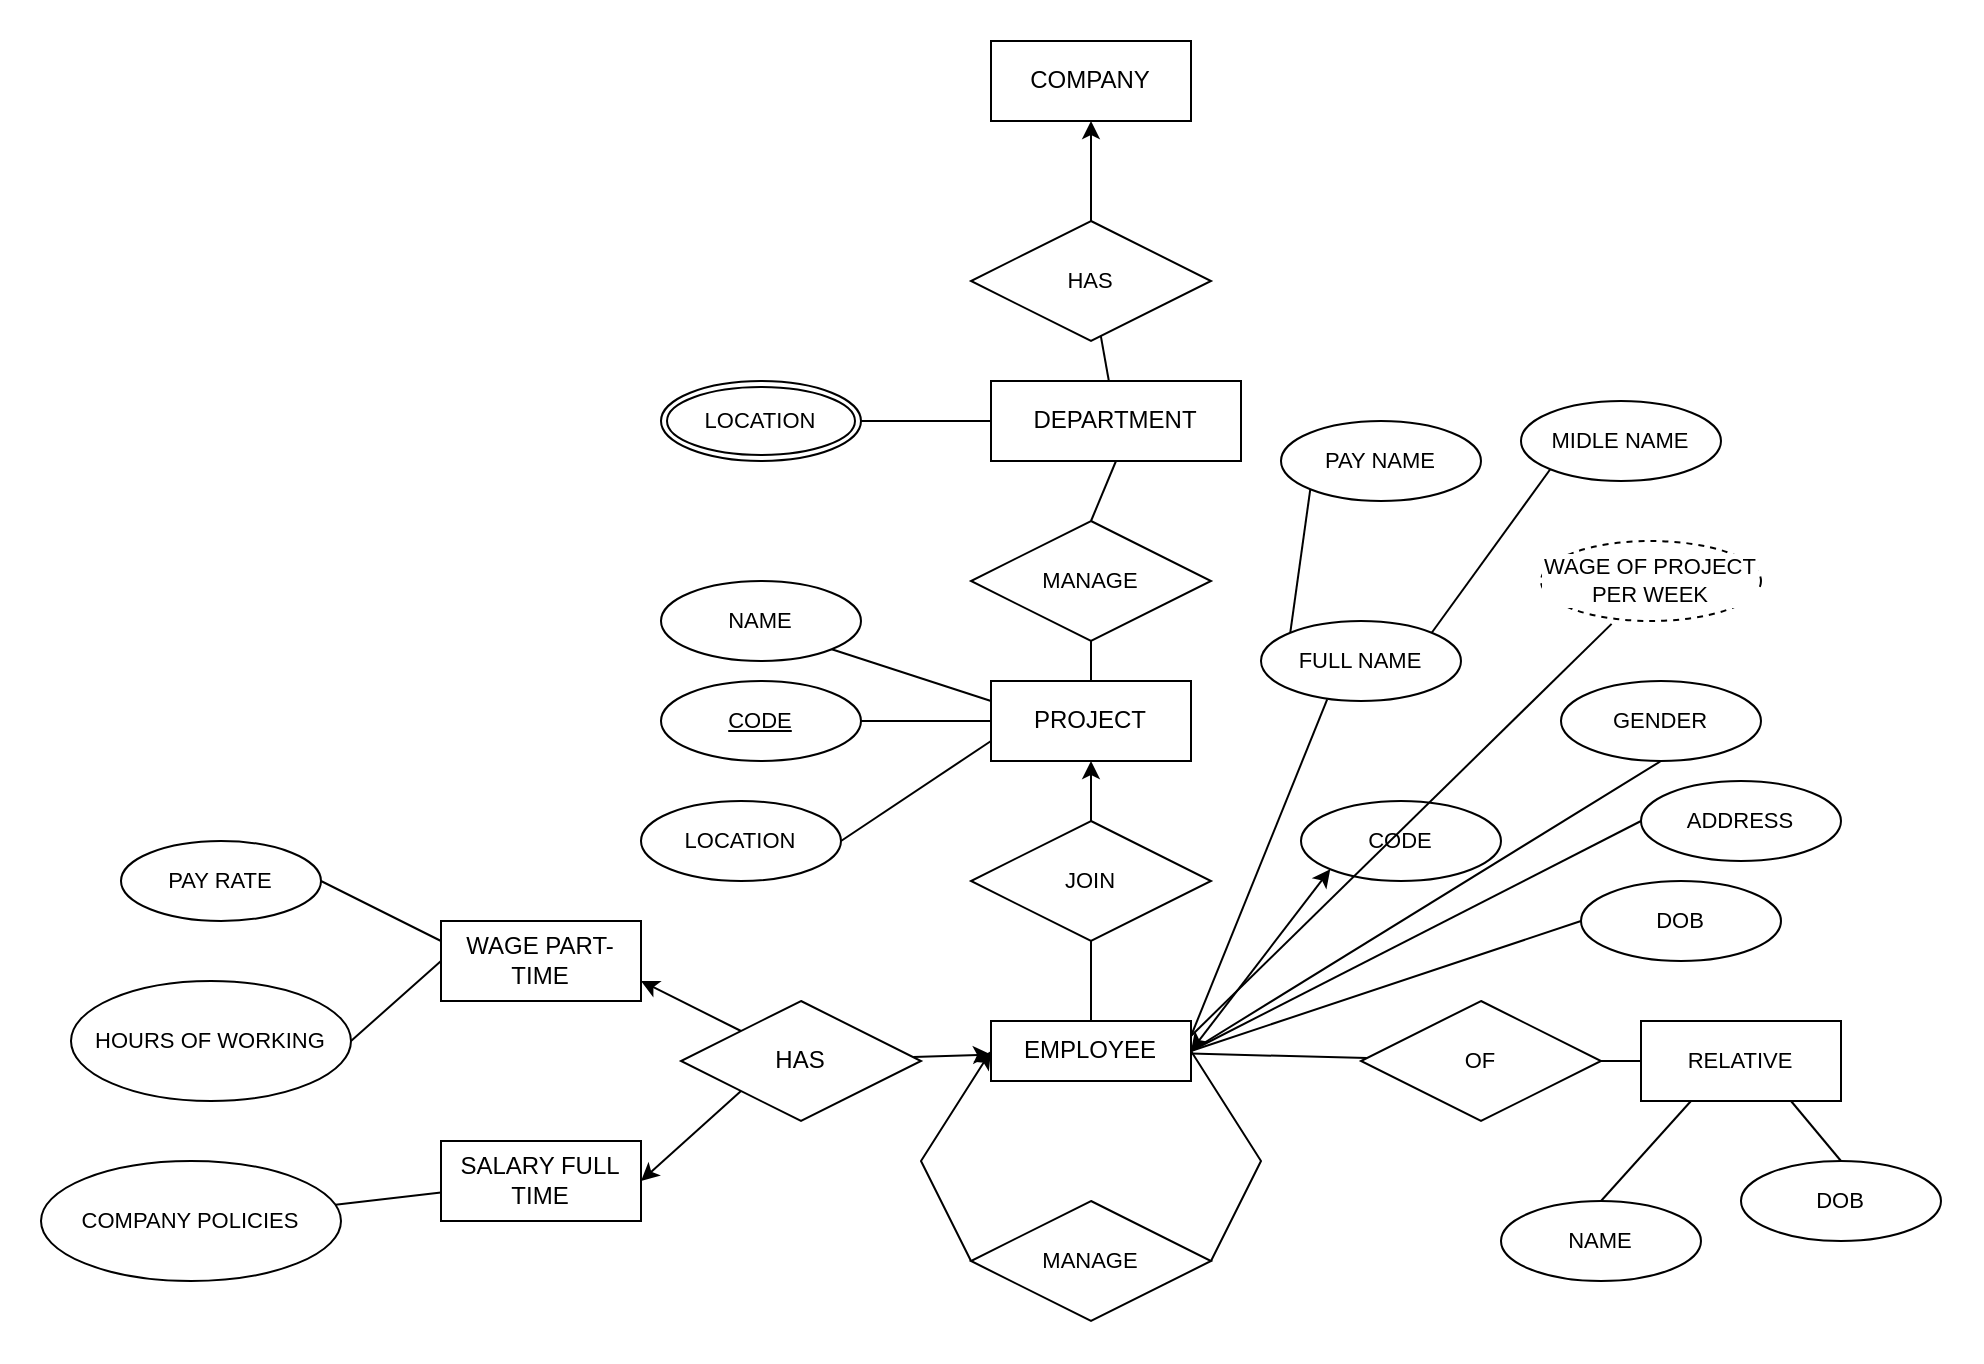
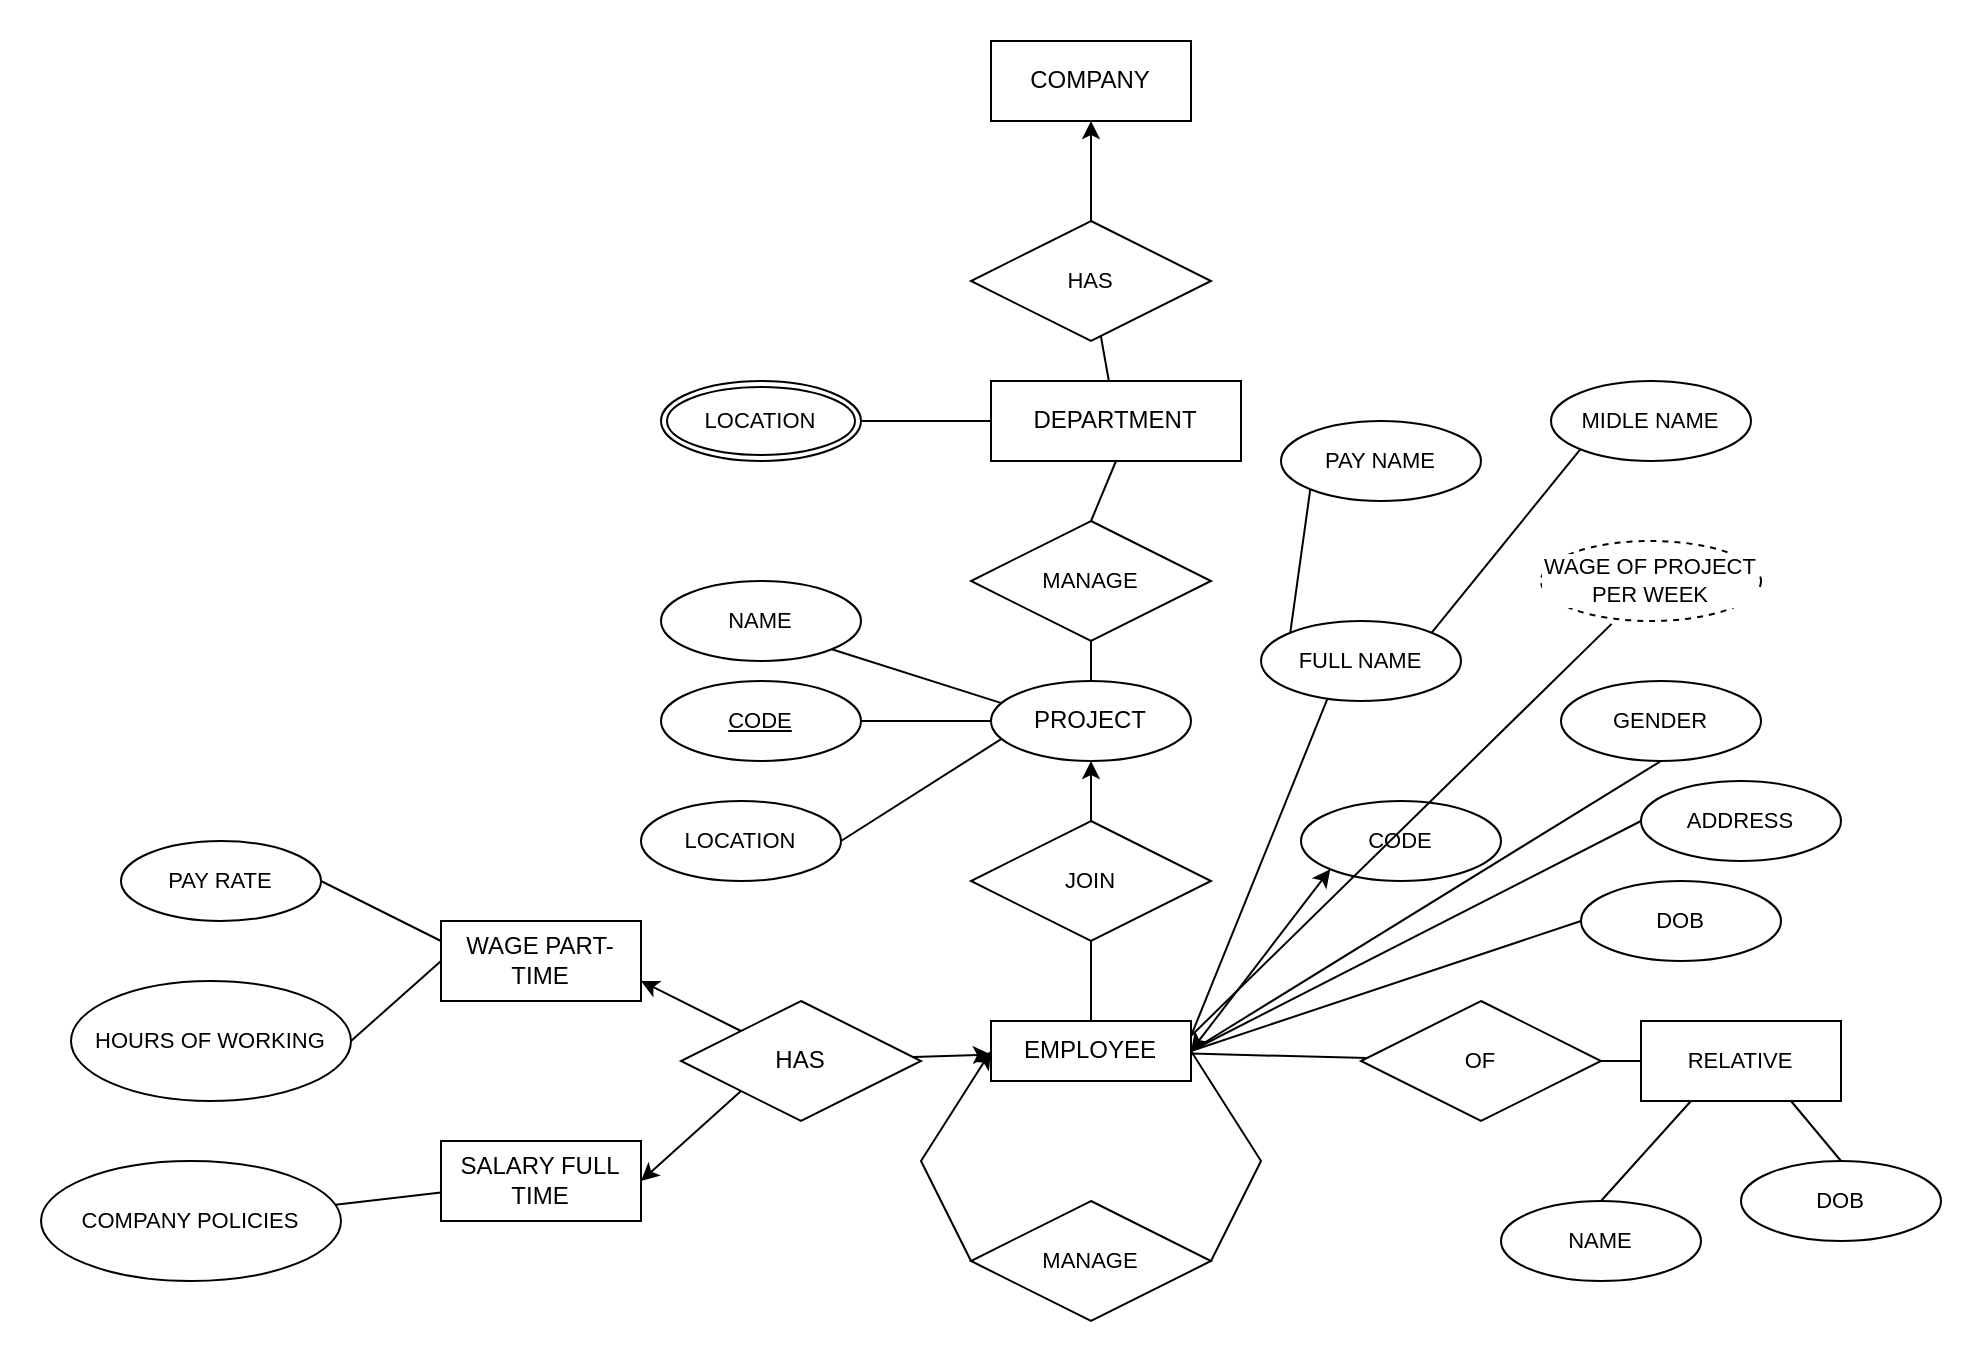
node "MIDLE NAME": moved (1621, 441) -> (1651, 421)
node "PROJECT": shape rectangle -> ellipse
